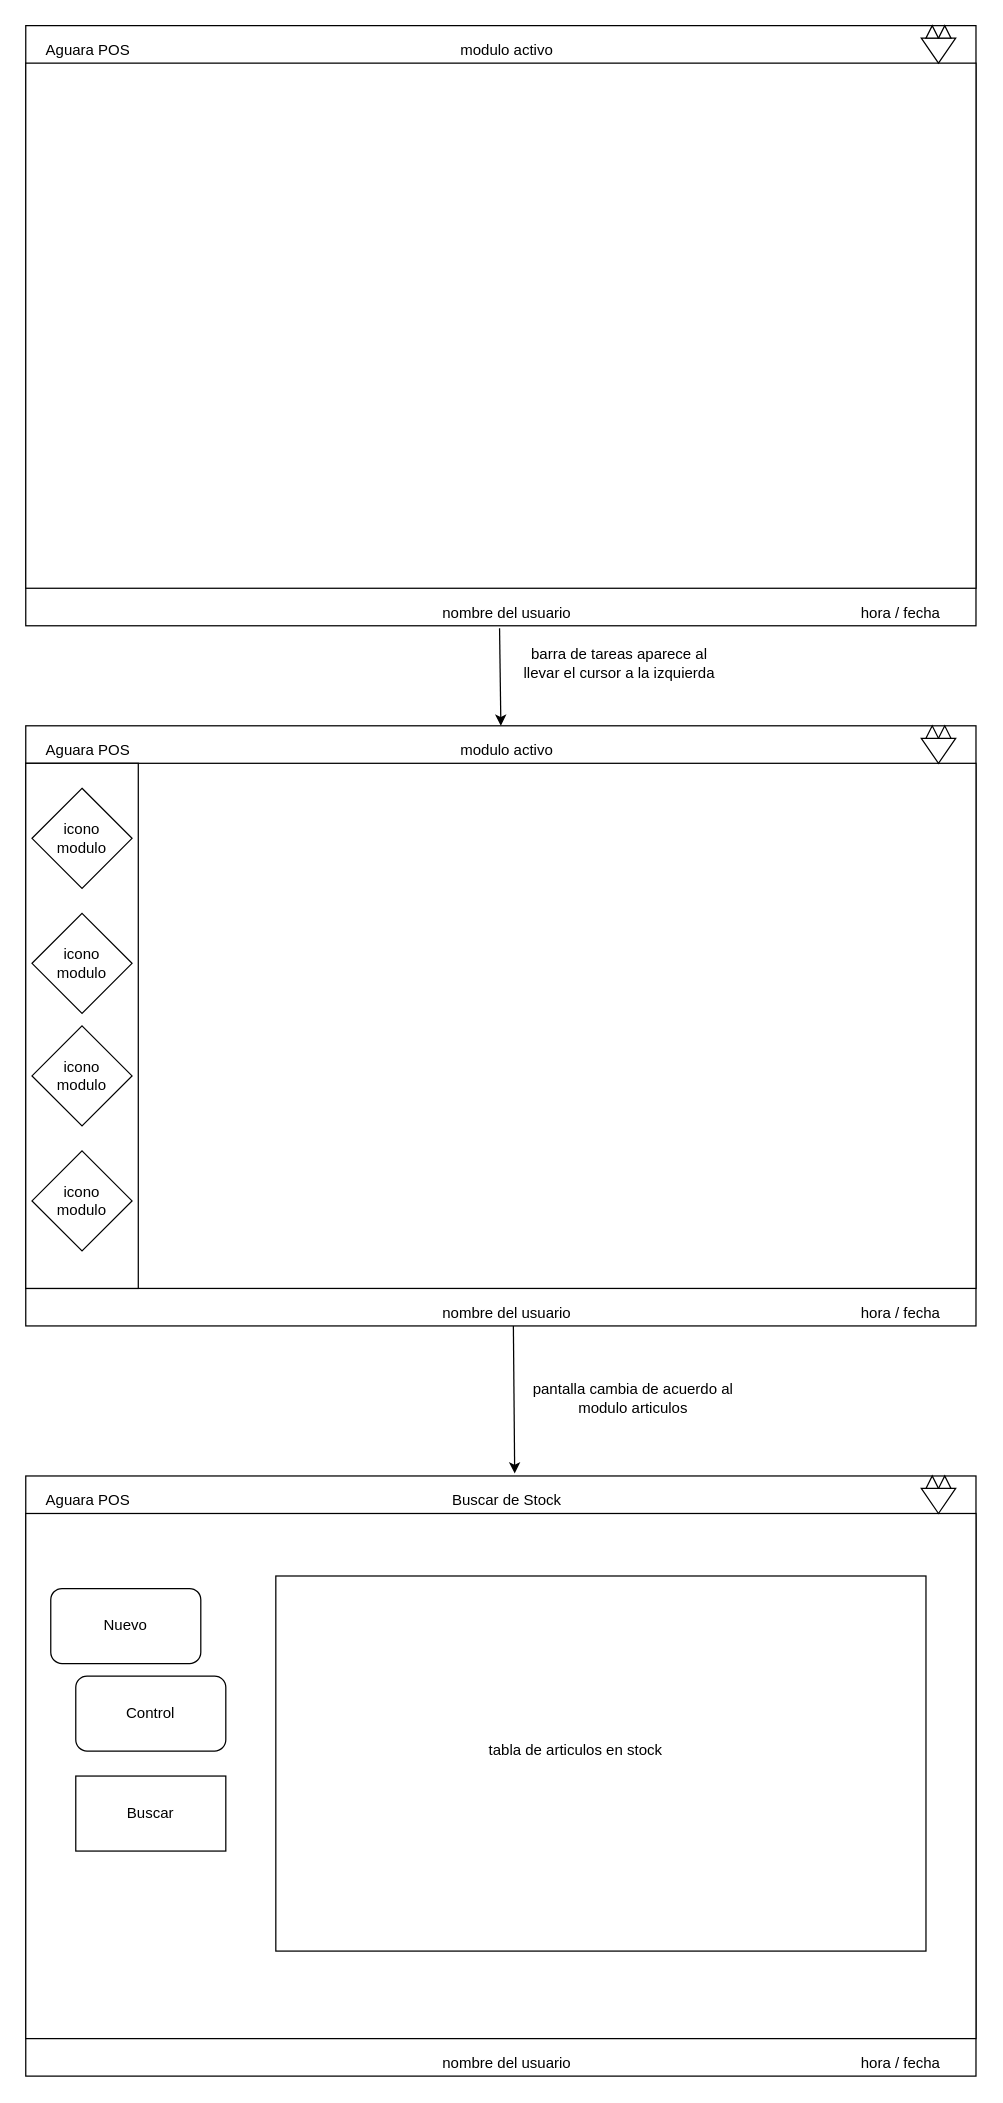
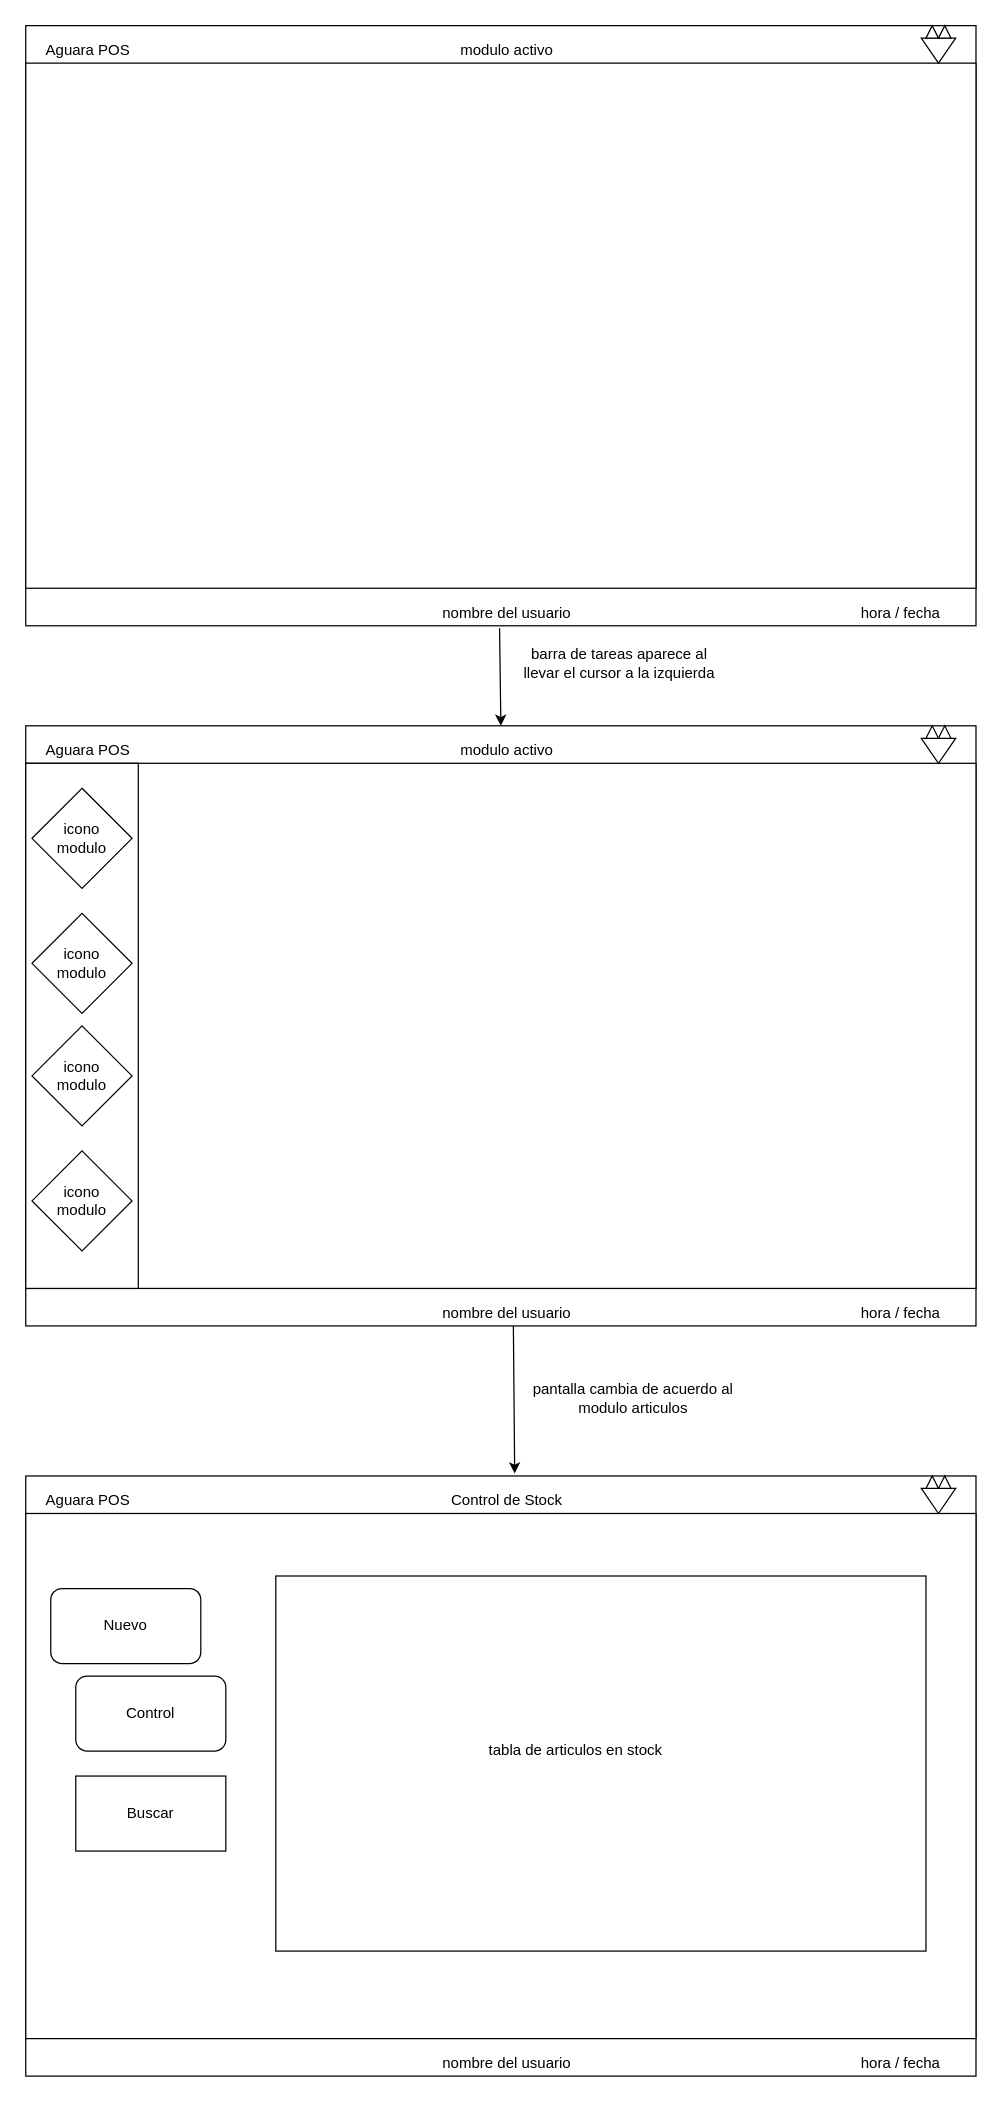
node "Buscar de Stock": label "Buscar de Stock" -> "Control de Stock"
